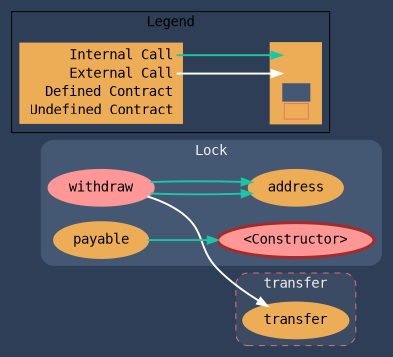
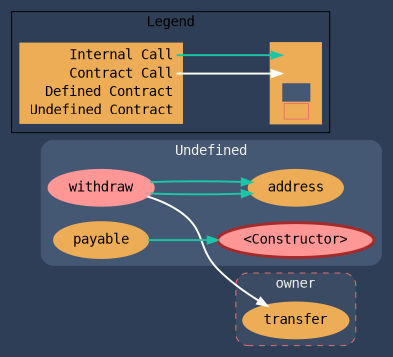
node "Internal Call": text "External Call" -> "Contract Call"
cluster "Lock": label "Lock" -> "Undefined"
cluster "transfer": label "transfer" -> "owner"
